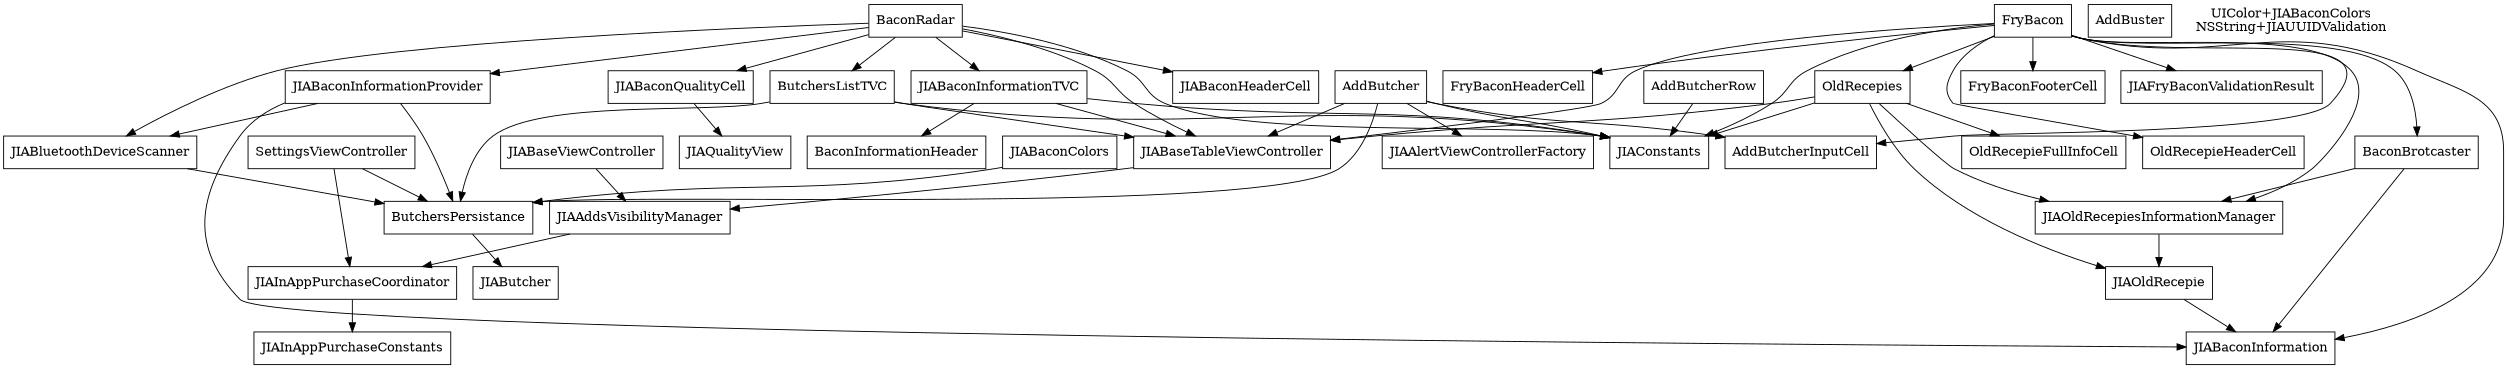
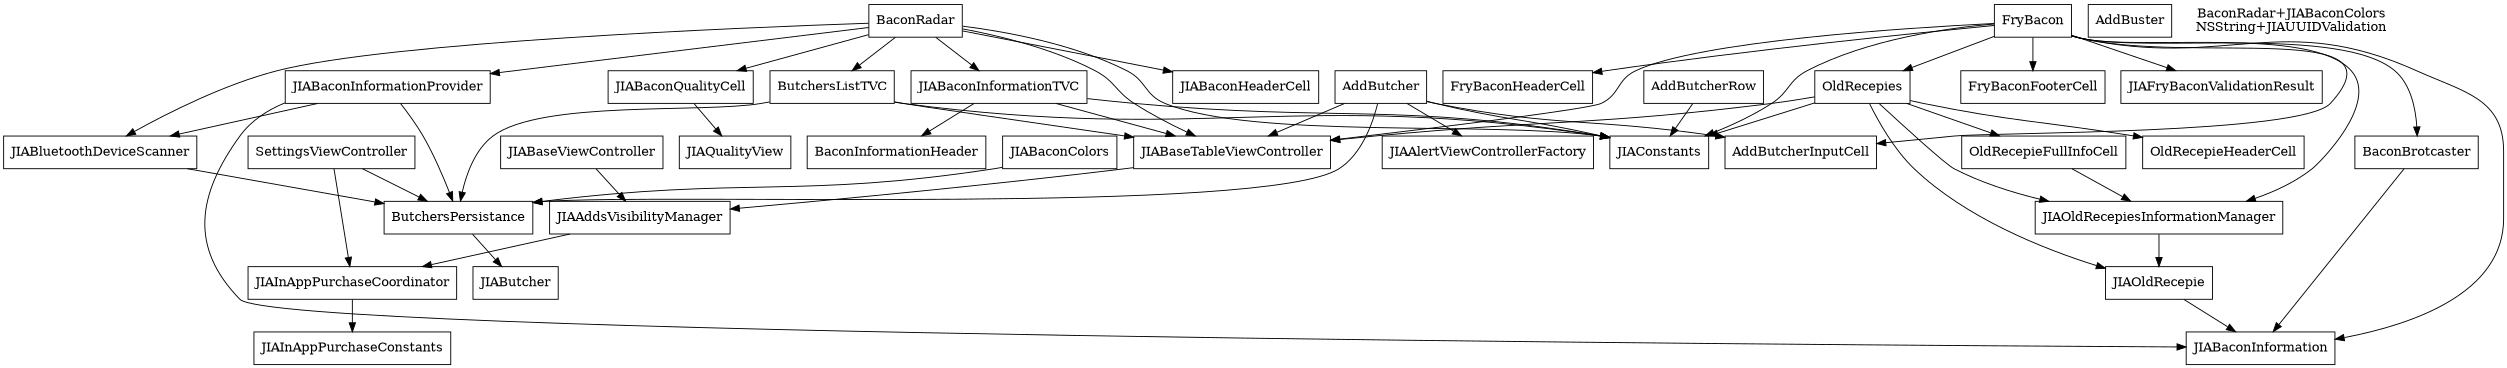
node "UIColor+JIABaconColors NSString+JIAUUIDValidation": label "UIColor+JIABaconColors NSString+JIAUUIDValidation" -> "BaconRadar+JIABaconColors NSString+JIAUUIDValidation"
edge "FryBacon" -> "OldRecepieHeaderCell": now "OldRecepies" -> "OldRecepieHeaderCell"
edge "BaconBrotcaster" -> "JIAOldRecepiesInformationManager": now "OldRecepieFullInfoCell" -> "JIAOldRecepiesInformationManager"
